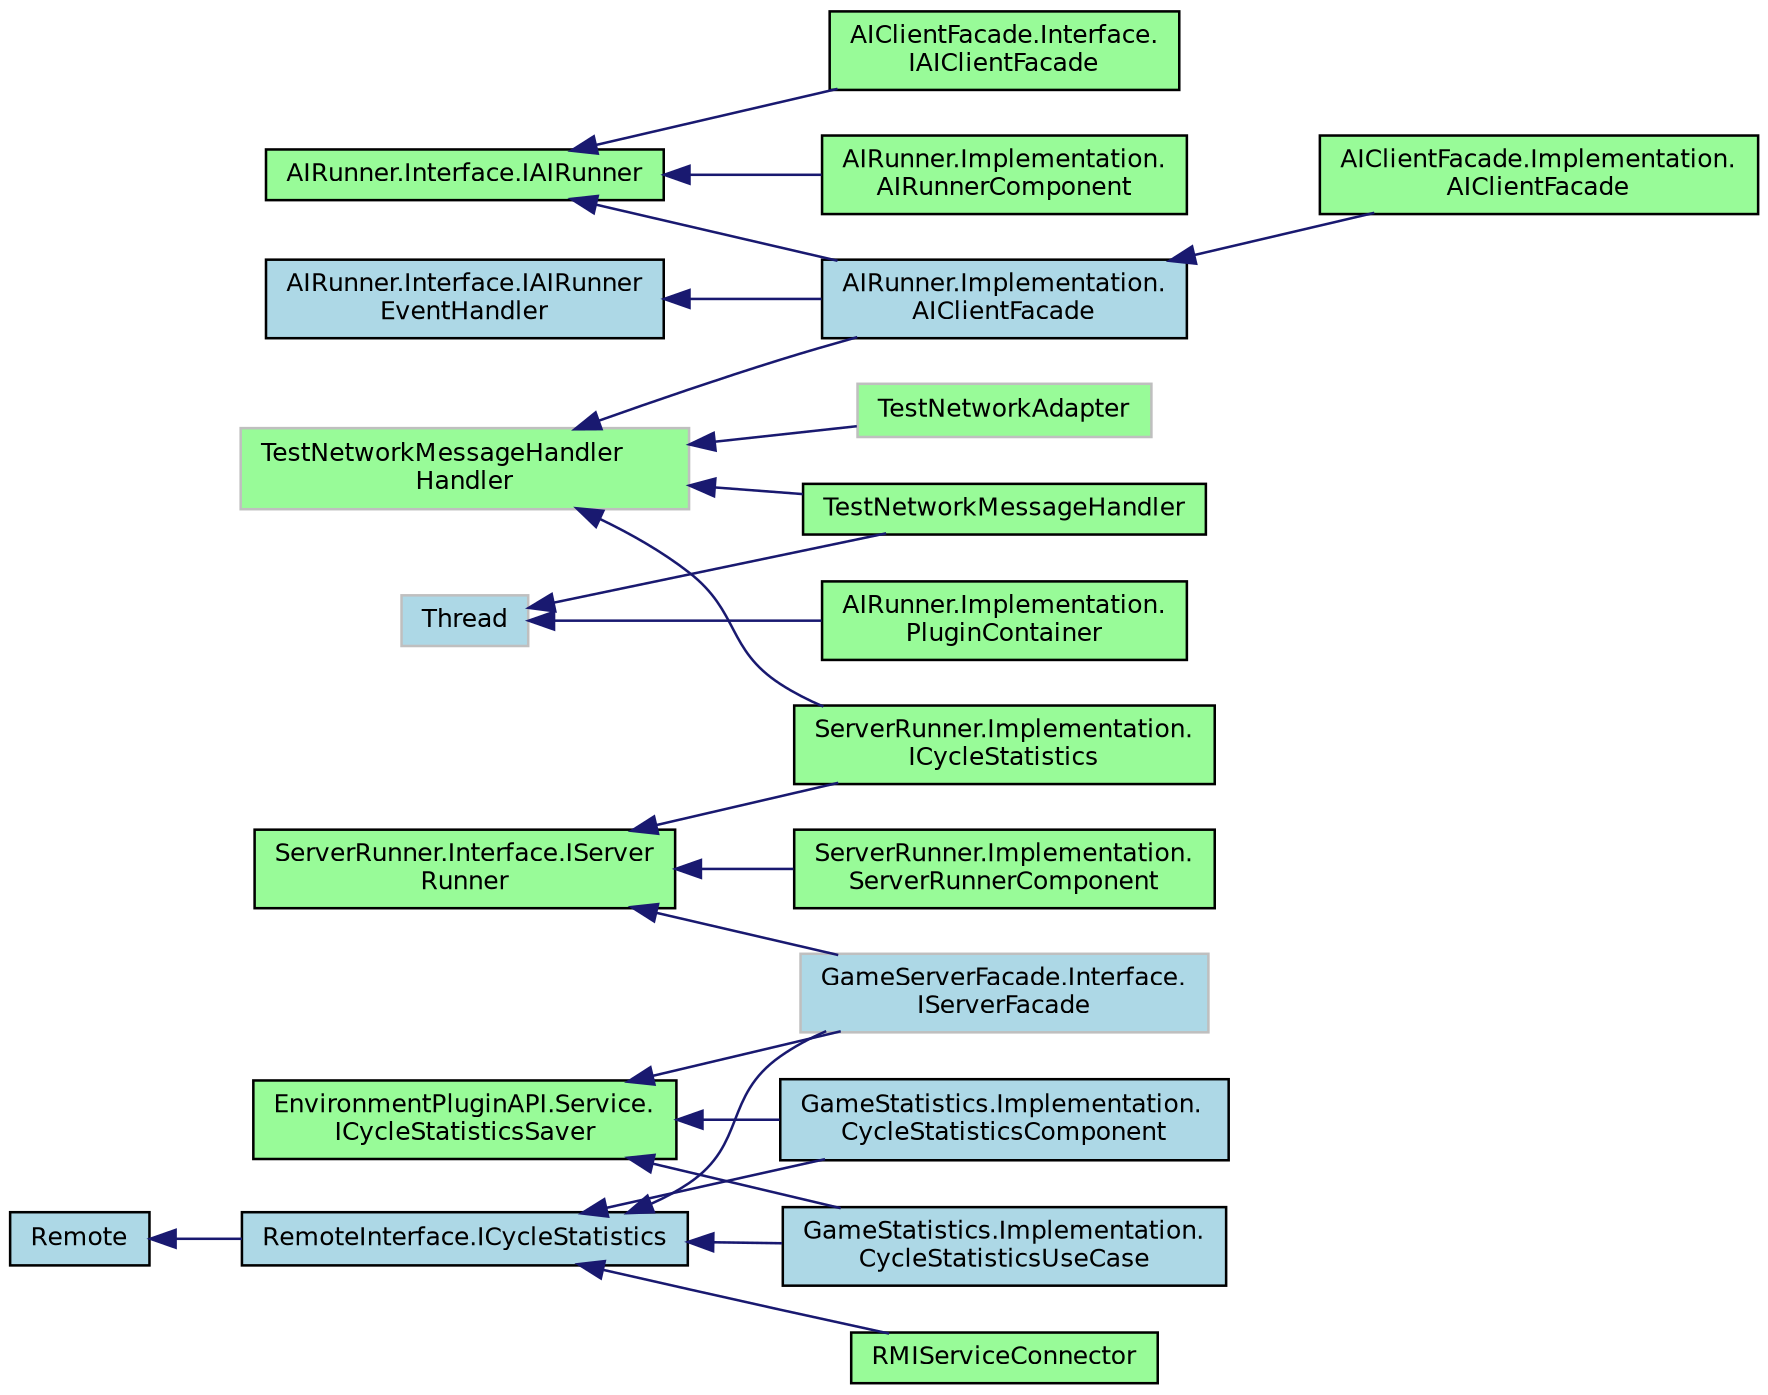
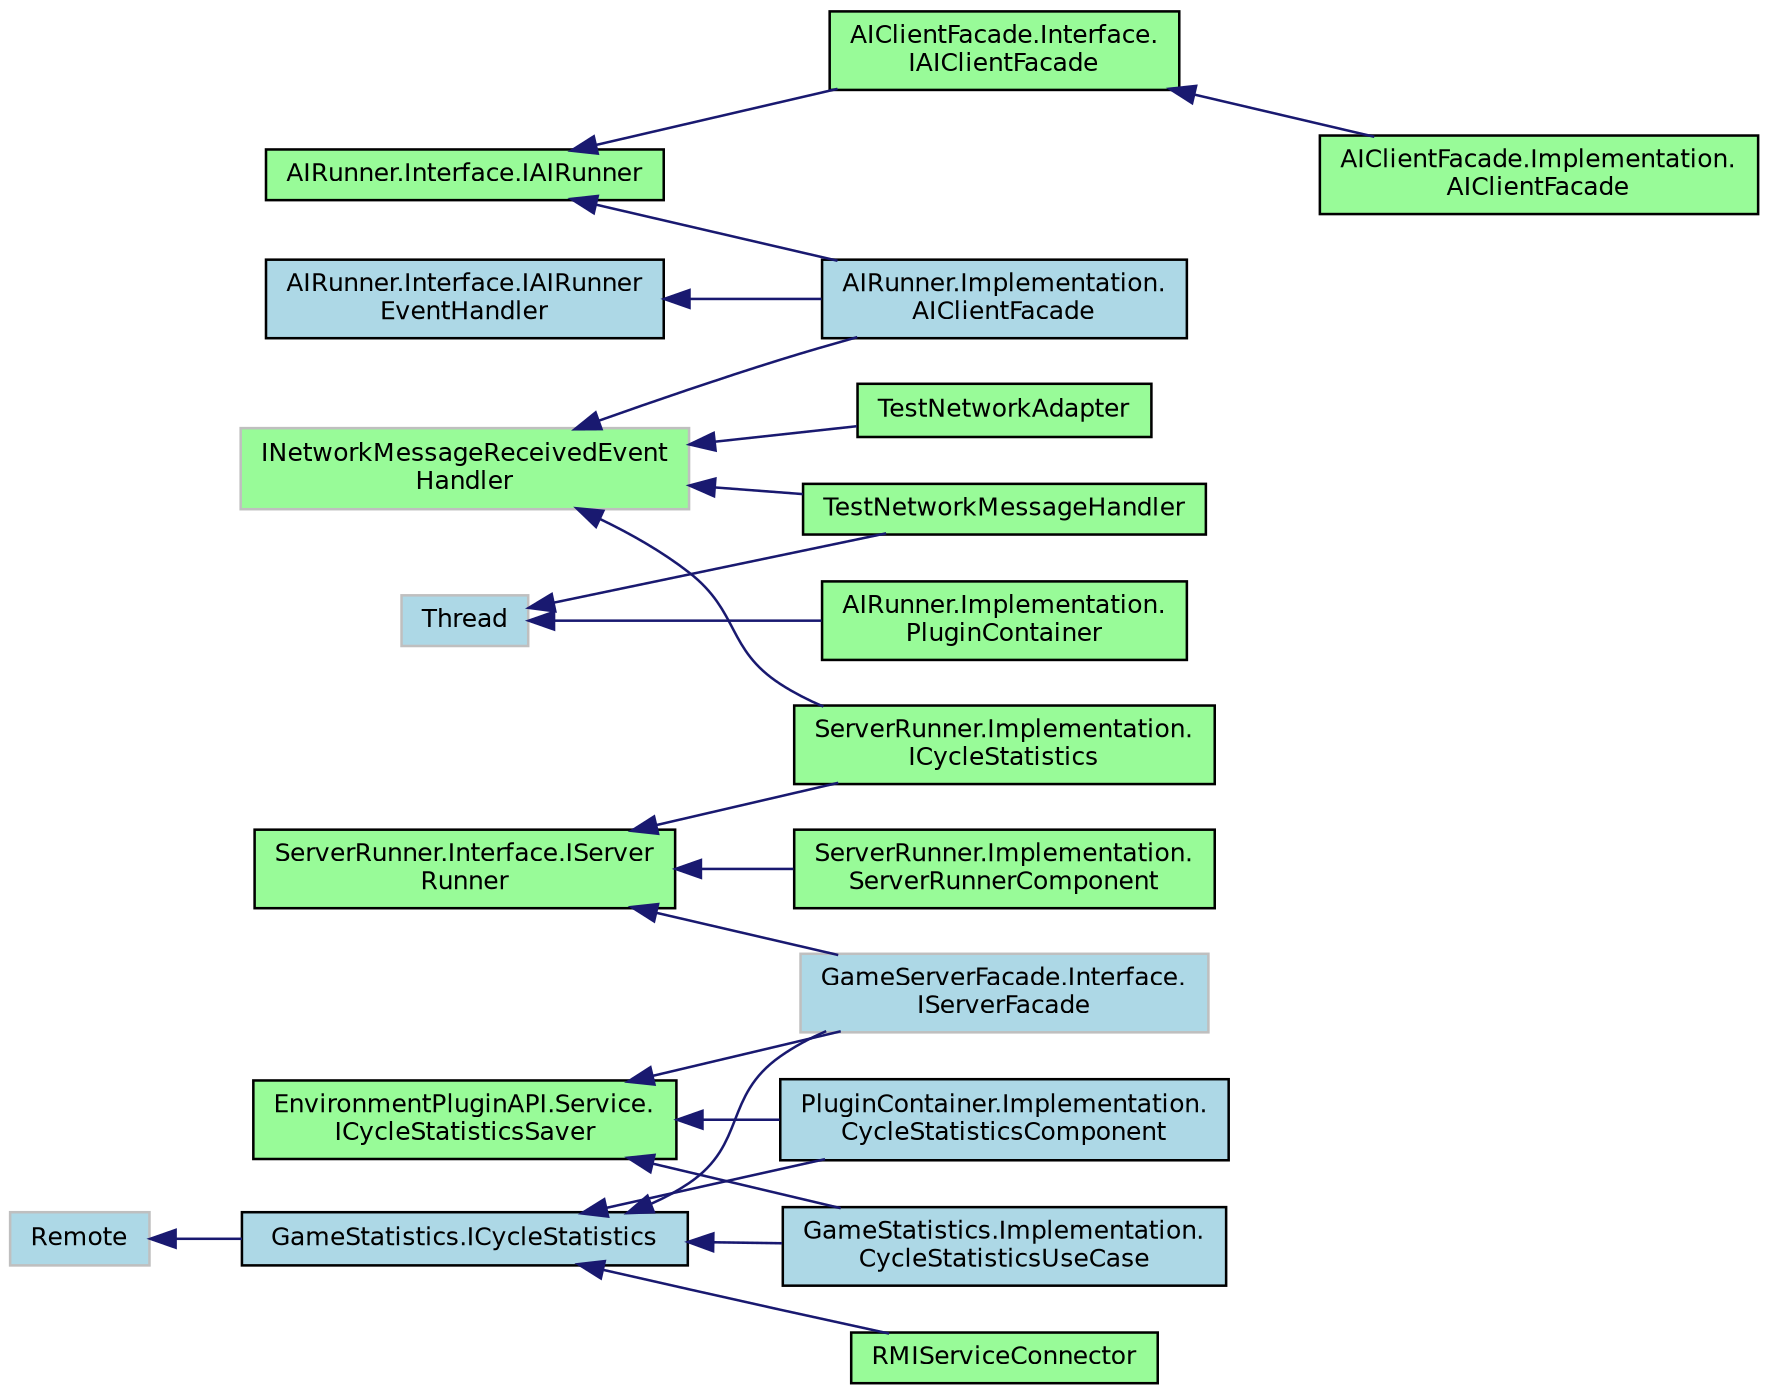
node "AIRunner.Implementation. AIRunnerComponent": removed
edge "AIClientFacade.Implementation. AIClientFacade" -> "AIRunner.Implementation. AIClientFacade": now "AIClientFacade.Implementation. AIClientFacade" -> "AIClientFacade.Interface. IAIClientFacade"
node "TestNetworkAdapter": color grey75 -> black
node "TestNetworkMessageHandler Handler": label "TestNetworkMessageHandler Handler" -> "INetworkMessageReceivedEvent Handler"
node "GameStatistics.Implementation. CycleStatisticsComponent": label "GameStatistics.Implementation. CycleStatisticsComponent" -> "PluginContainer.Implementation. CycleStatisticsComponent"
node "Remote": color black -> grey75
node "RemoteInterface.ICycleStatistics": label "RemoteInterface.ICycleStatistics" -> "GameStatistics.ICycleStatistics"
